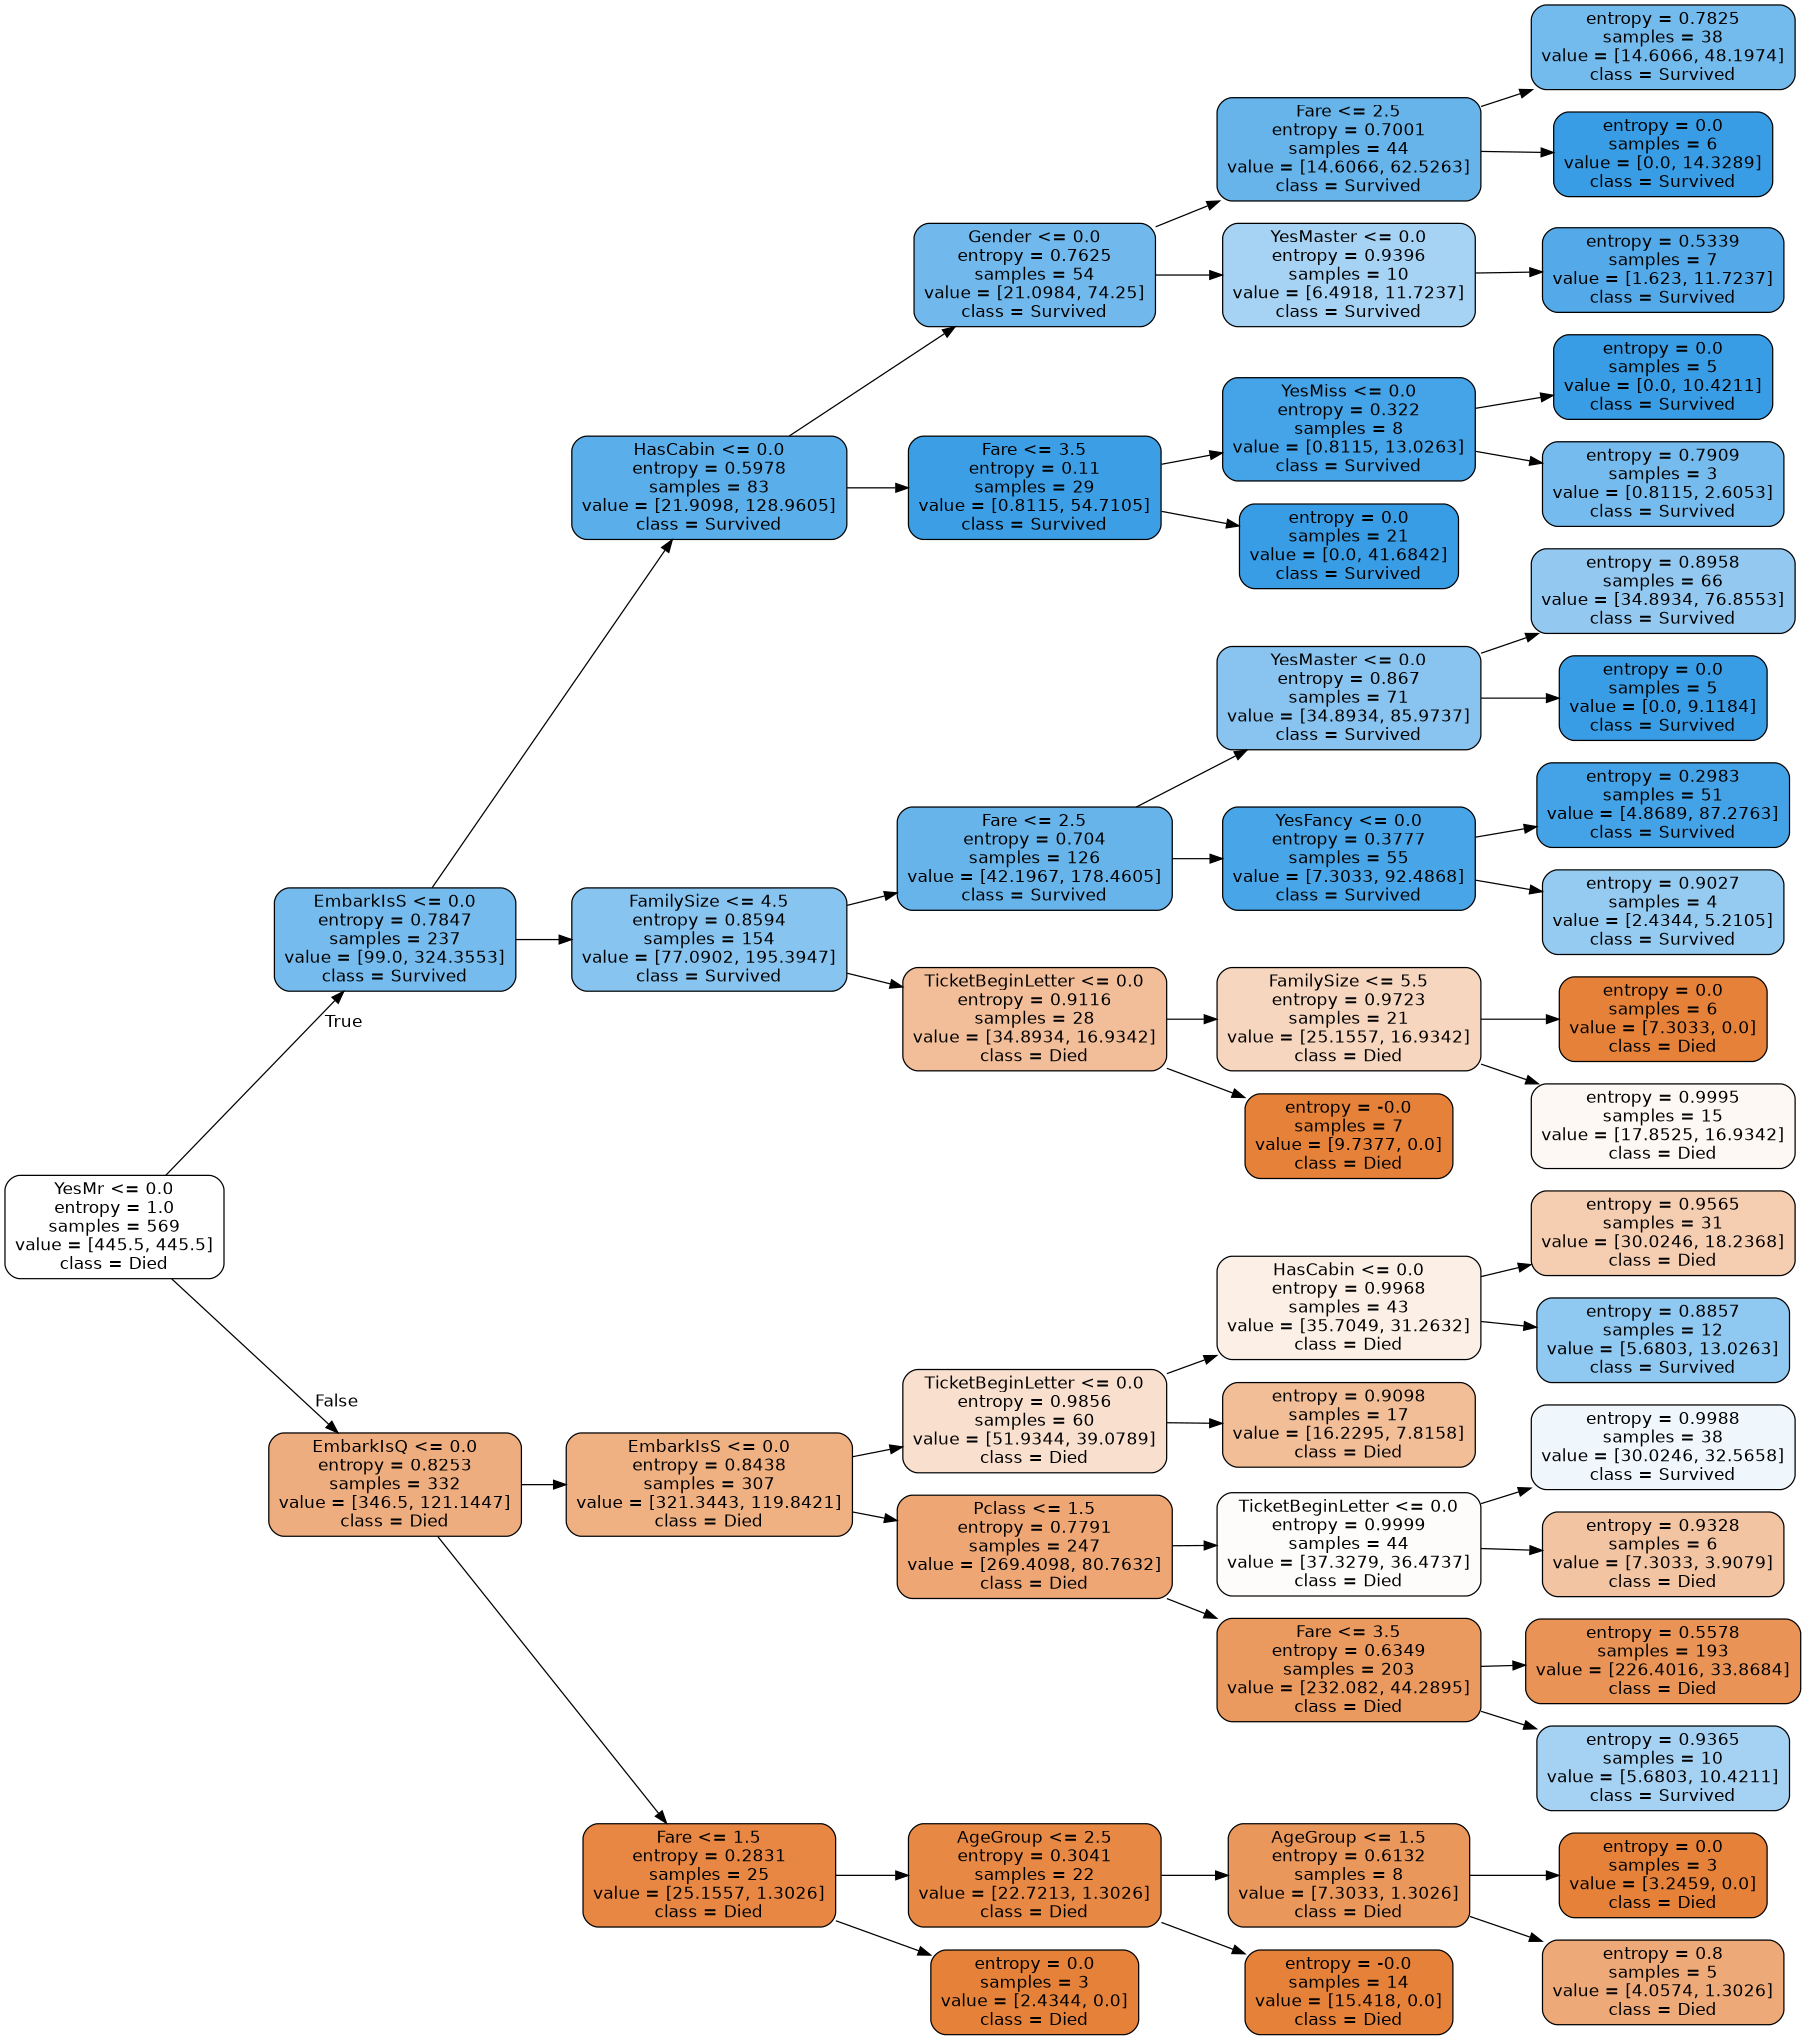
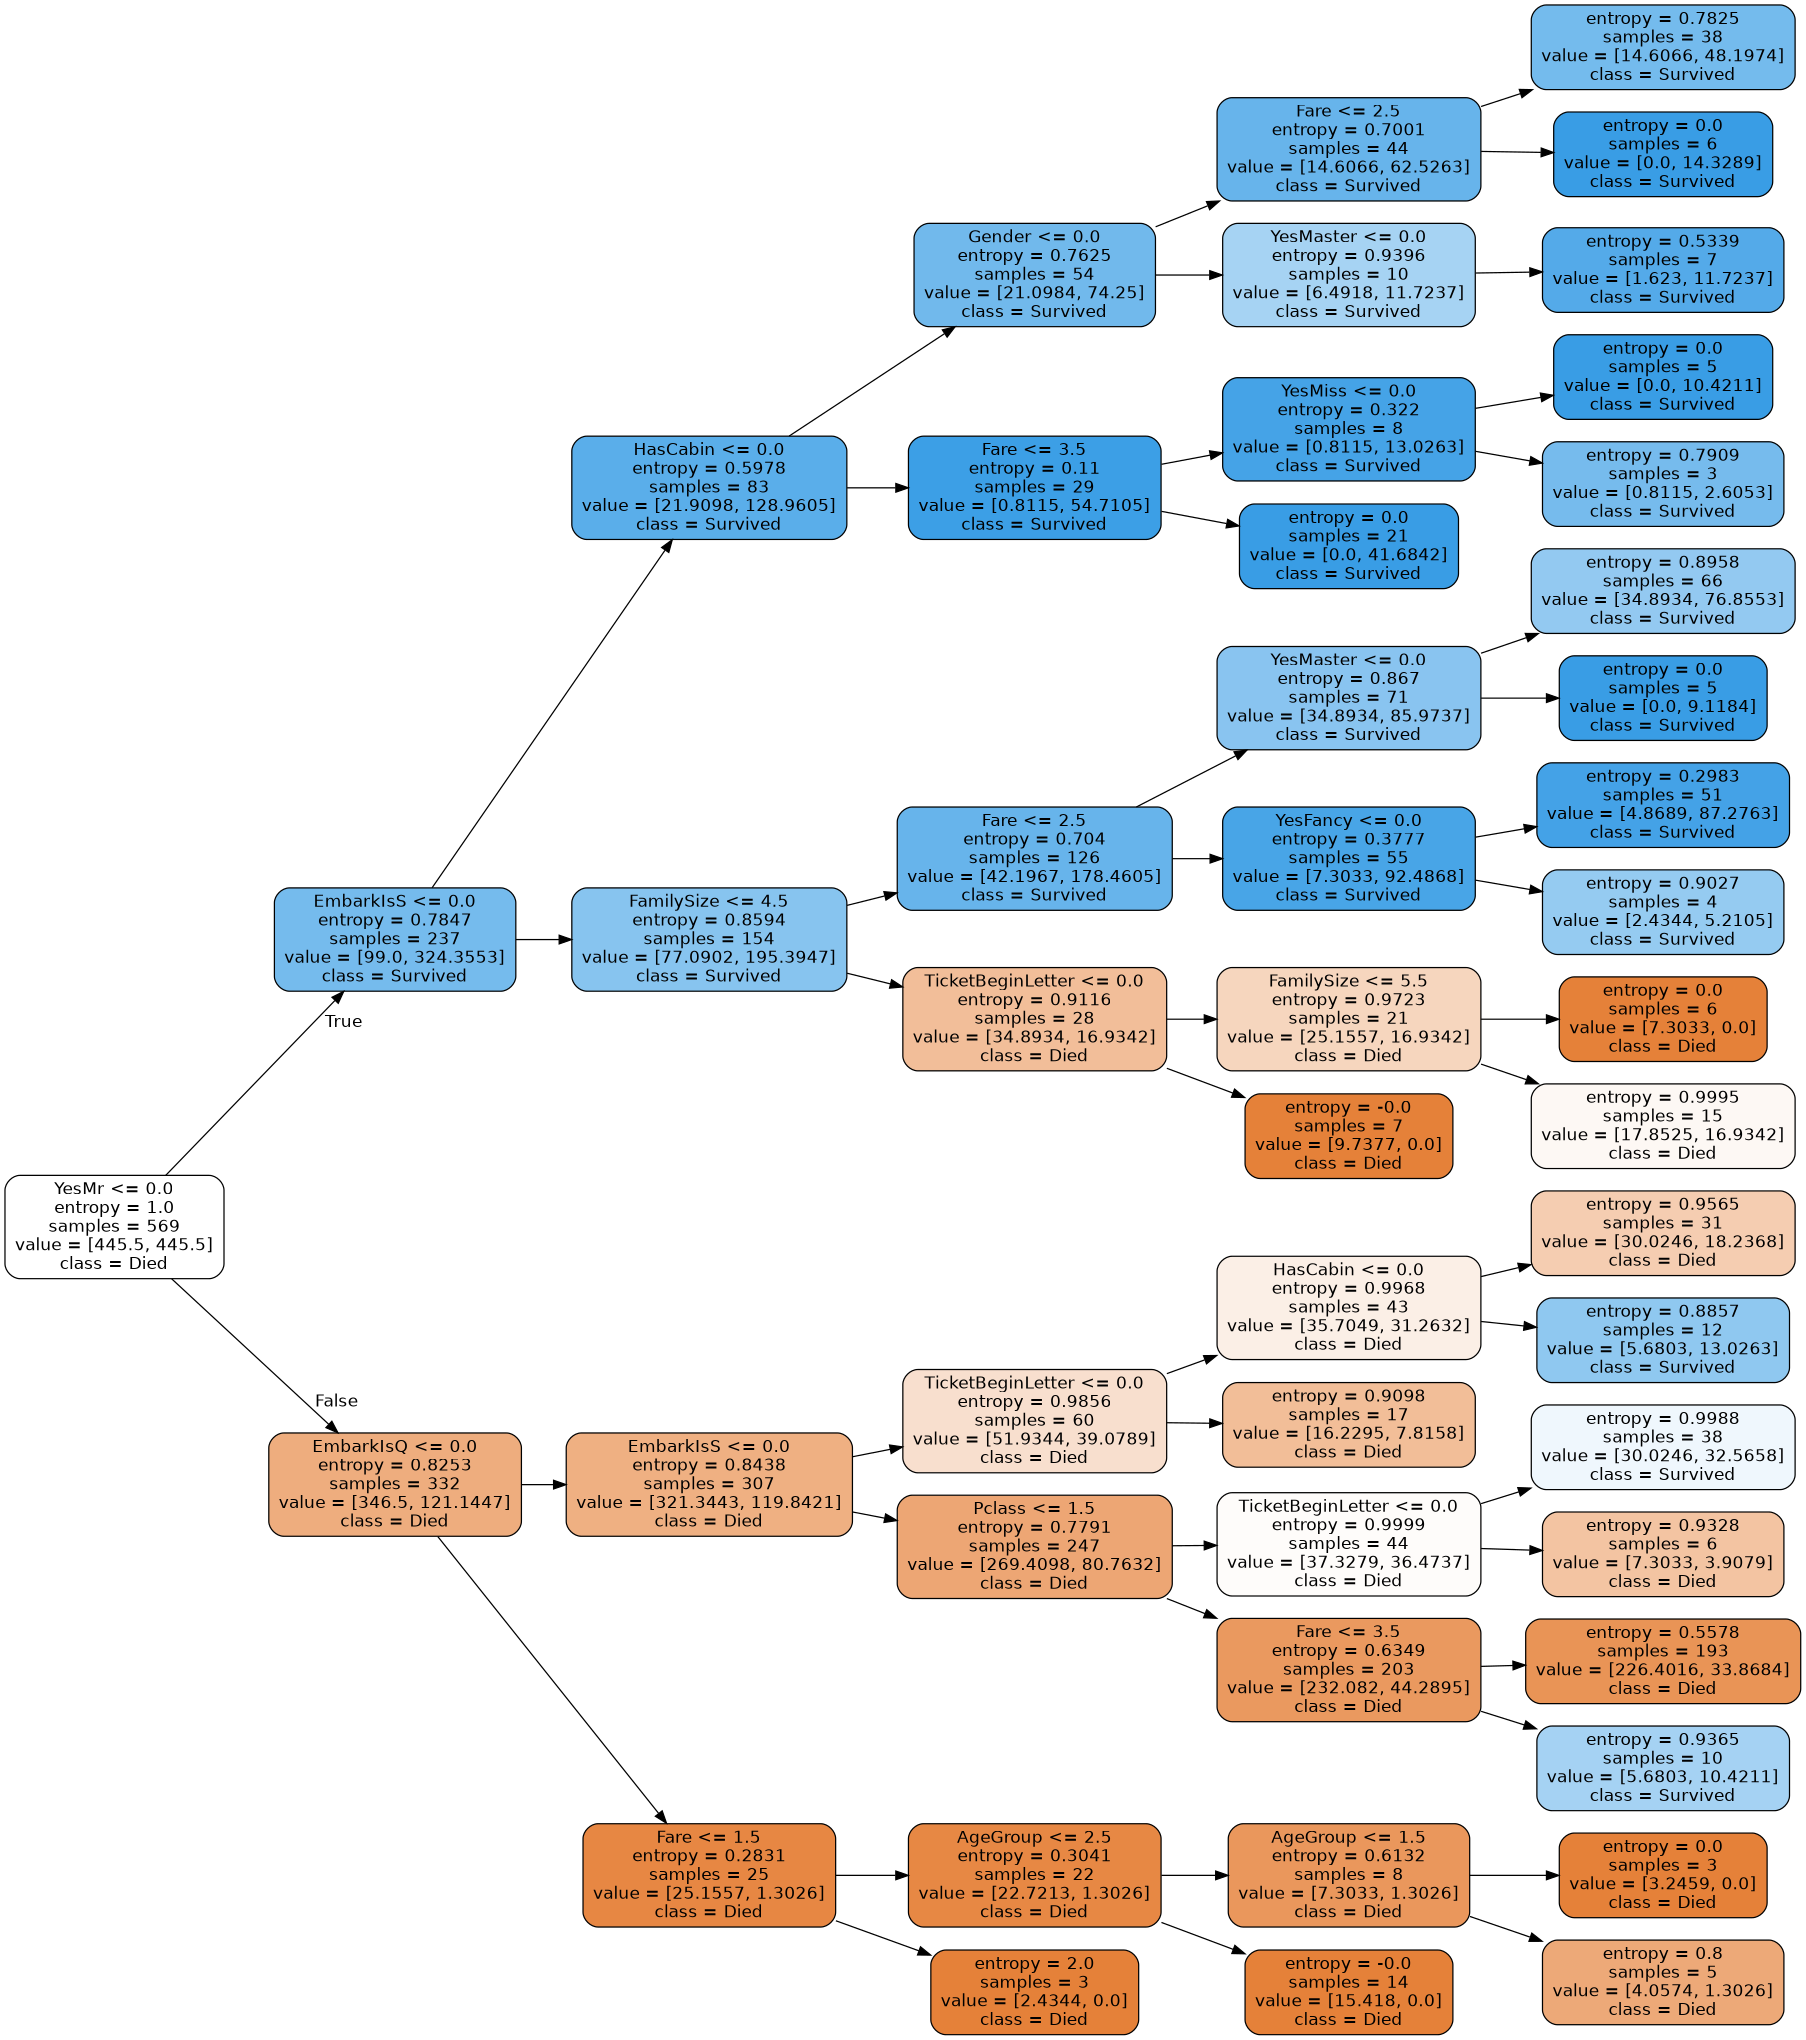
node "entropy = 0.0 samples = 3 value = [2.4344, 0.0] class = Died": label "entropy = 0.0 samples = 3 value = [2.4344, 0.0] class = Died" -> "entropy = 2.0 samples = 3 value = [2.4344, 0.0] class = Died"
